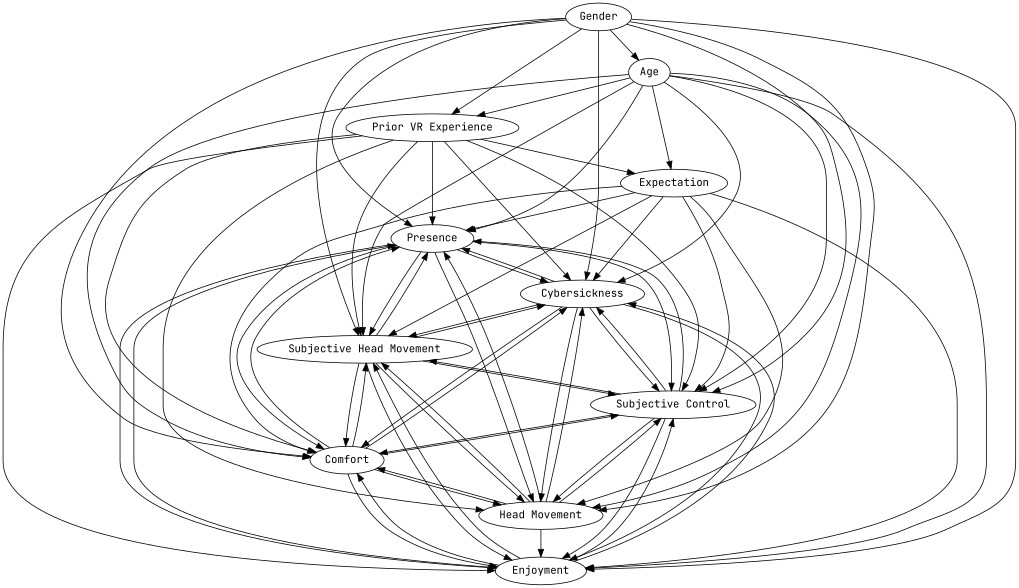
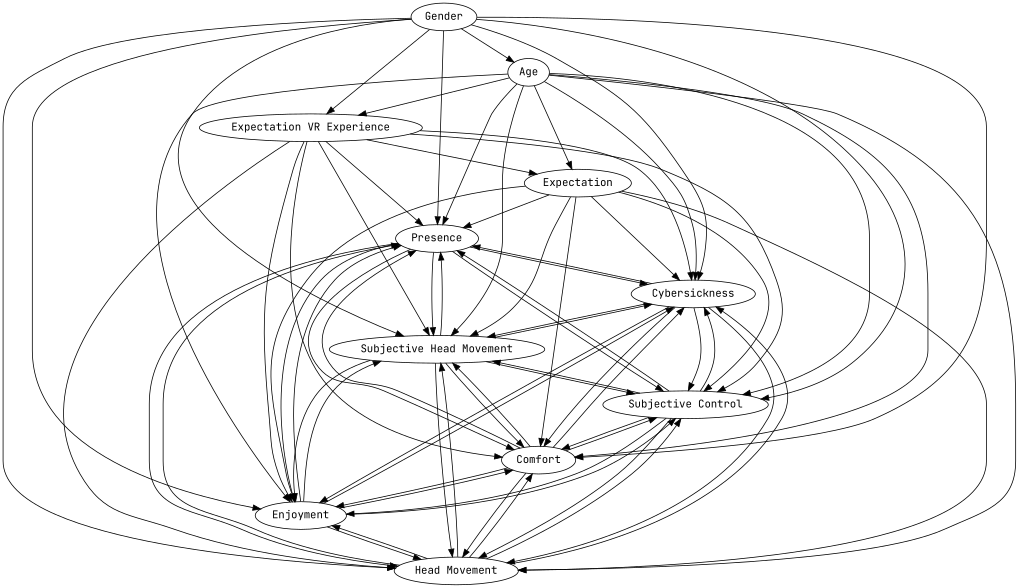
node "Prior VR Experience": label "Prior VR Experience" -> "Expectation VR Experience"
edge "Enjoyment" -> "Head Movement": added
